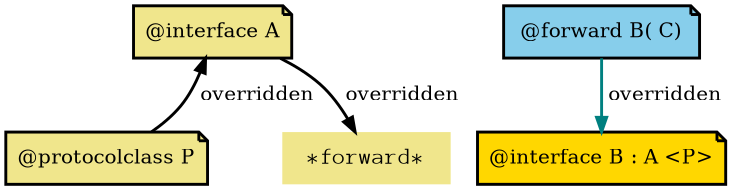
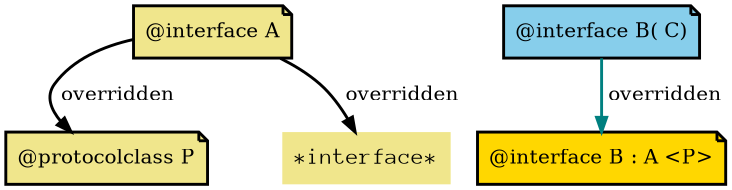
node "@forward B( C)": label "@forward B( C)" -> "@interface B( C)"
edge "@protocolclass P" -> "@interface A": reversed
node "*forward*": label "*forward*" -> "*interface*"
